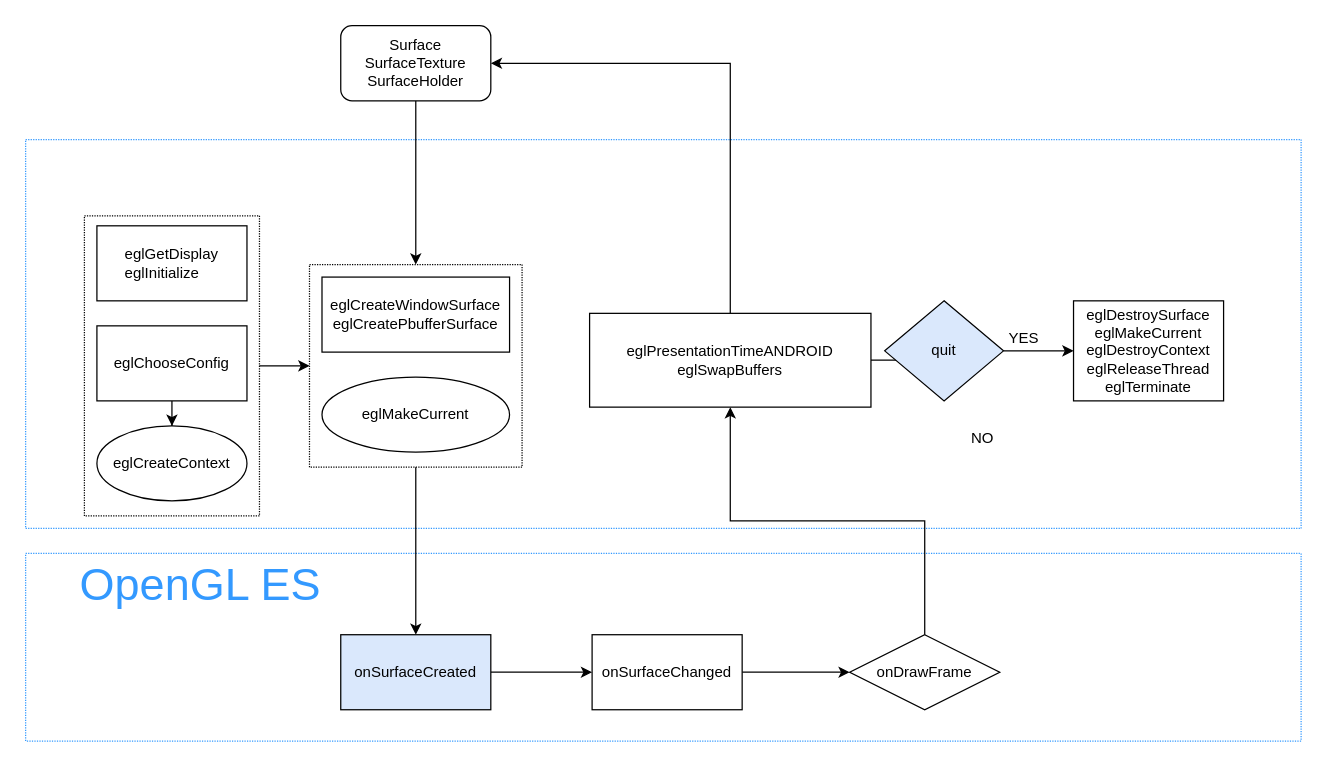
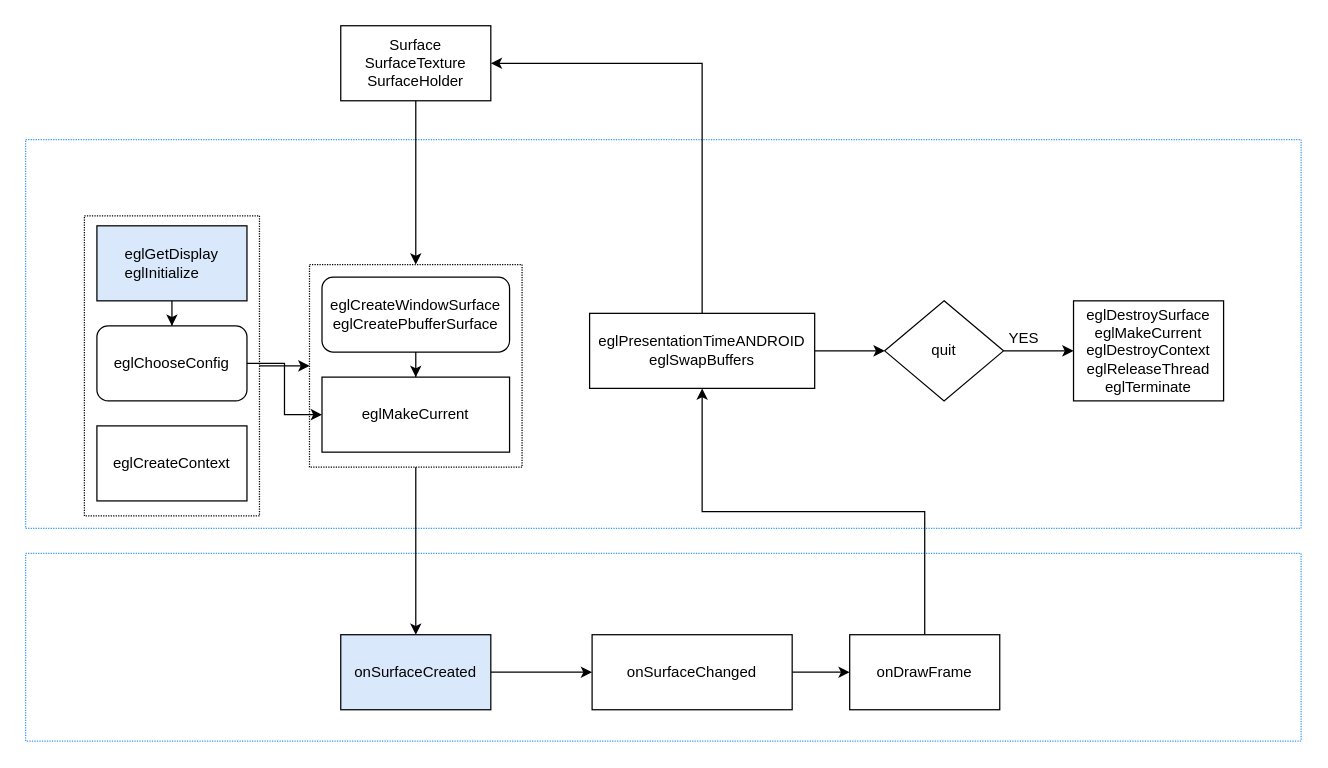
node "Surface SurfaceTexture SurfaceHolder": shape rounded rectangle -> rectangle
node "eglGetDisplay eglInitialize": fillcolor #ffffff -> #dae8fc
node "eglCreateWindowSurface eglCreatePbufferSurface": shape rectangle -> rounded rectangle
edge "eglGetDisplay eglInitialize" -> "eglChooseConfig": added
node "quit": fillcolor #dae8fc -> #ffffff
node "eglPresentationTimeANDROID eglSwapBuffers": size 281x94 -> 225x75
node "eglChooseConfig": shape rectangle -> rounded rectangle
edge "eglCreateWindowSurface eglCreatePbufferSurface" -> "eglMakeCurrent": added
node "eglMakeCurrent": shape ellipse -> rectangle
edge "eglChooseConfig" -> "eglCreateContext": now "eglChooseConfig" -> "eglMakeCurrent"
node "NO": removed
node "eglCreateContext": shape ellipse -> rectangle
node "OpenGL ES": removed
node "onSurfaceChanged": size 150x75 -> 200x75
node "onDrawFrame": shape diamond -> rectangle
